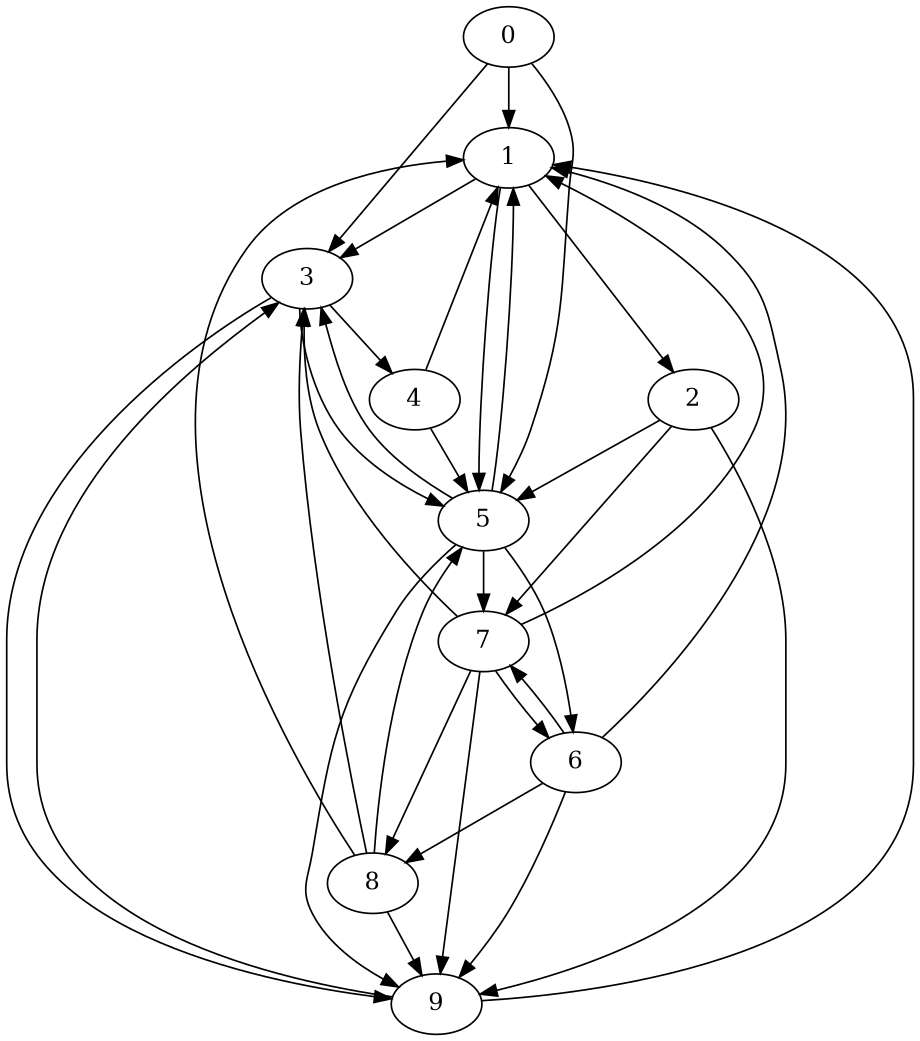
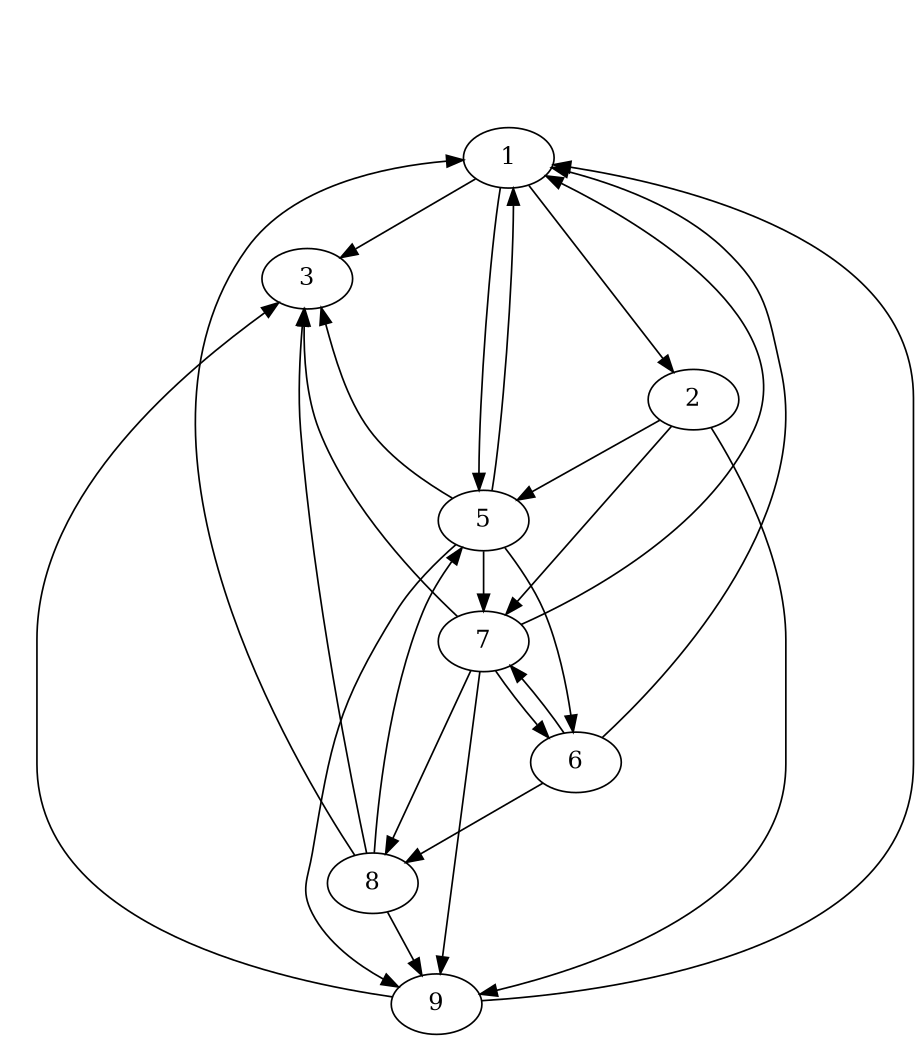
node "0": removed
node "4": removed
edge "3" -> "5": removed
edge "3" -> "9": removed
edge "6" -> "9": removed
